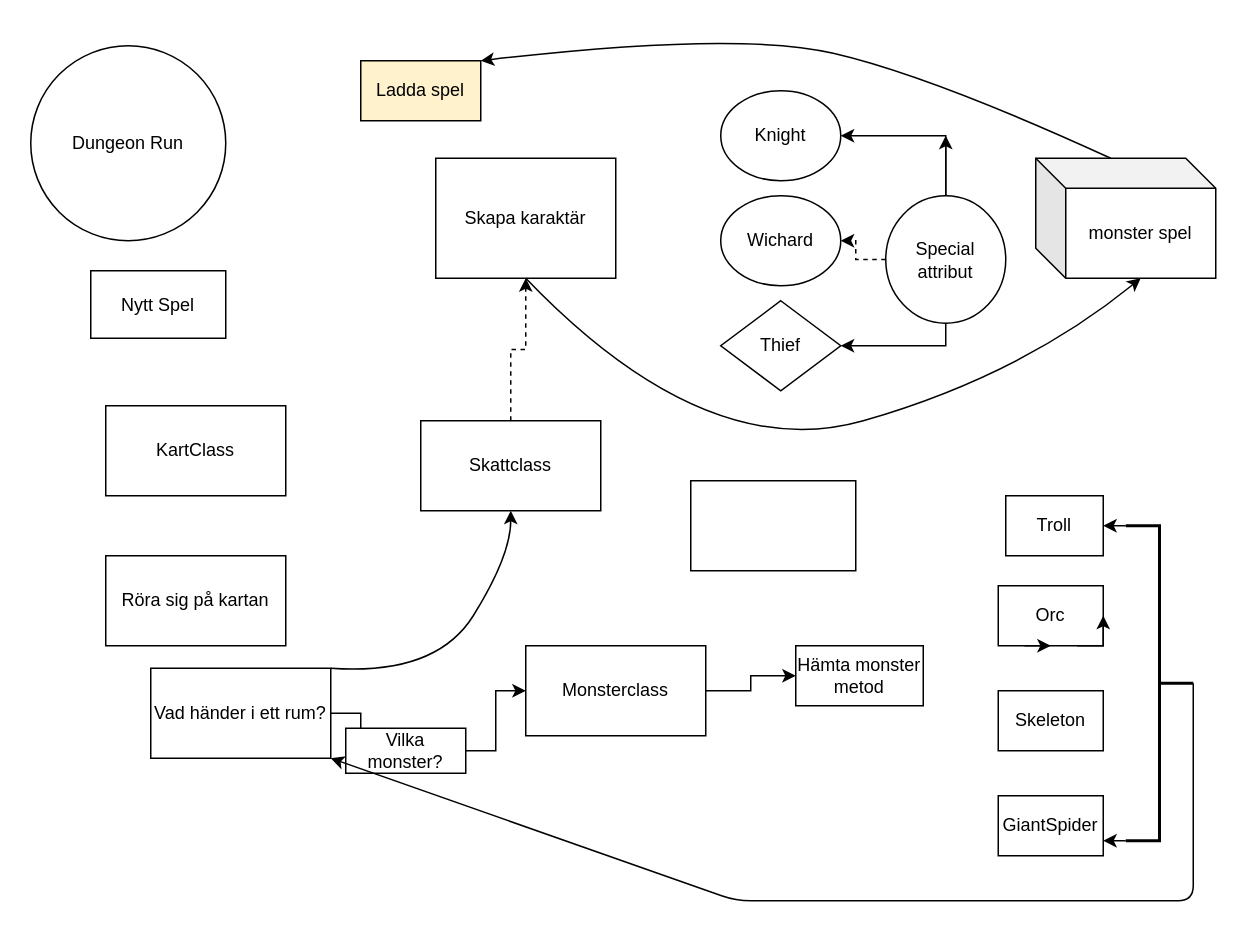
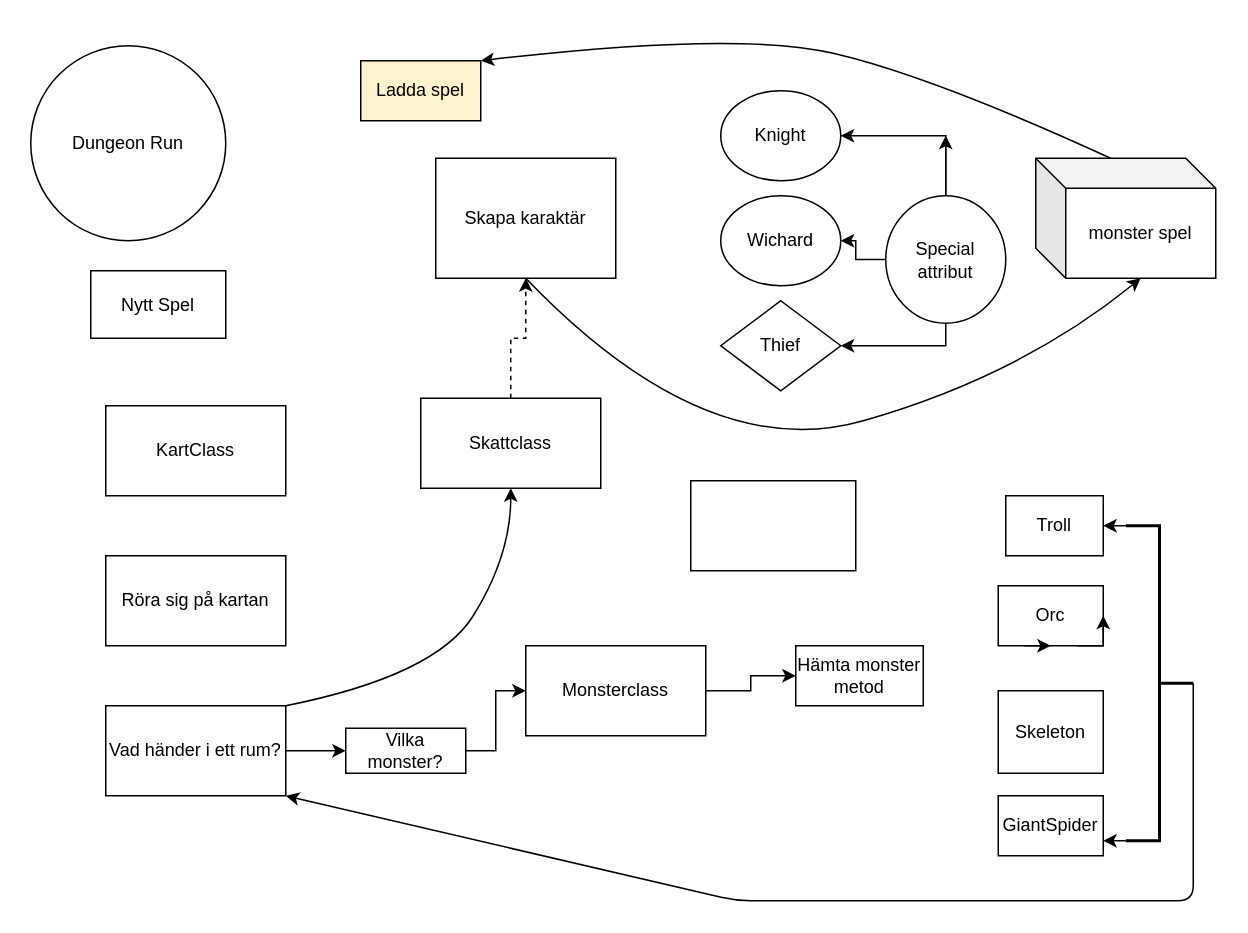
edge "Special attribut" -> "Wichard": style dashed -> solid
node "Skattclass": moved (511, 466) -> (511, 443)
node "Vad händer i ett rum?": moved (241, 713) -> (196, 751)
node "Skeleton": size 105x60 -> 105x83
